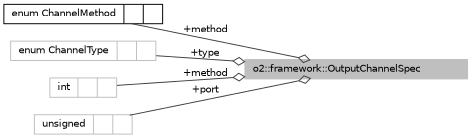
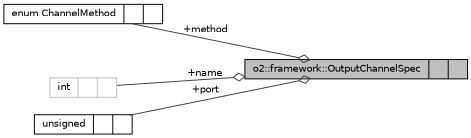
node "enum ChannelType": removed
node "o2::framework::OutputChannelSpec": color grey75 -> black
edge "int" -> "o2::framework::OutputChannelSpec": label " +method" -> " +name"
node "unsigned": color grey75 -> black
